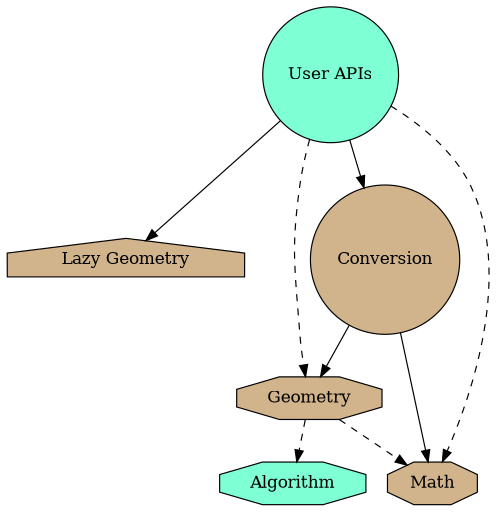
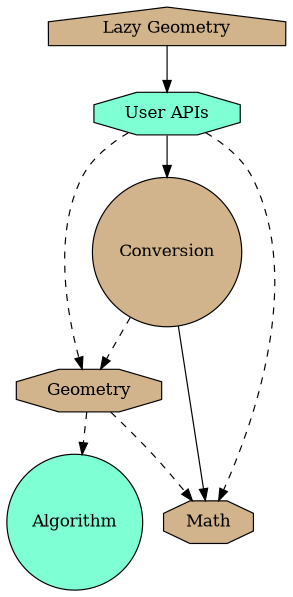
node "User APIs": shape circle -> octagon
edge "User APIs" -> "Lazy Geometry": reversed
edge "Conversion" -> "Geometry": style solid -> dashed
node "Algorithm": shape octagon -> circle
